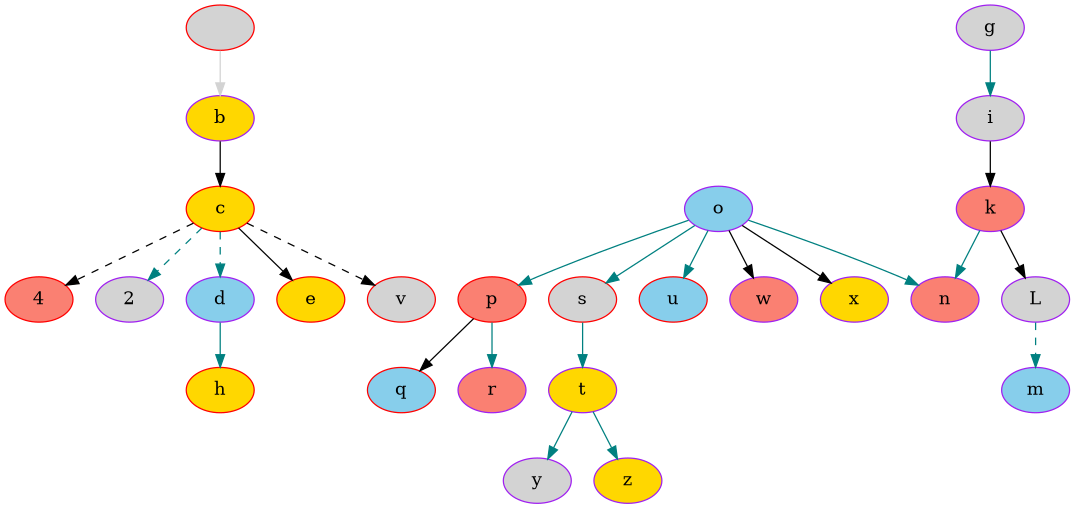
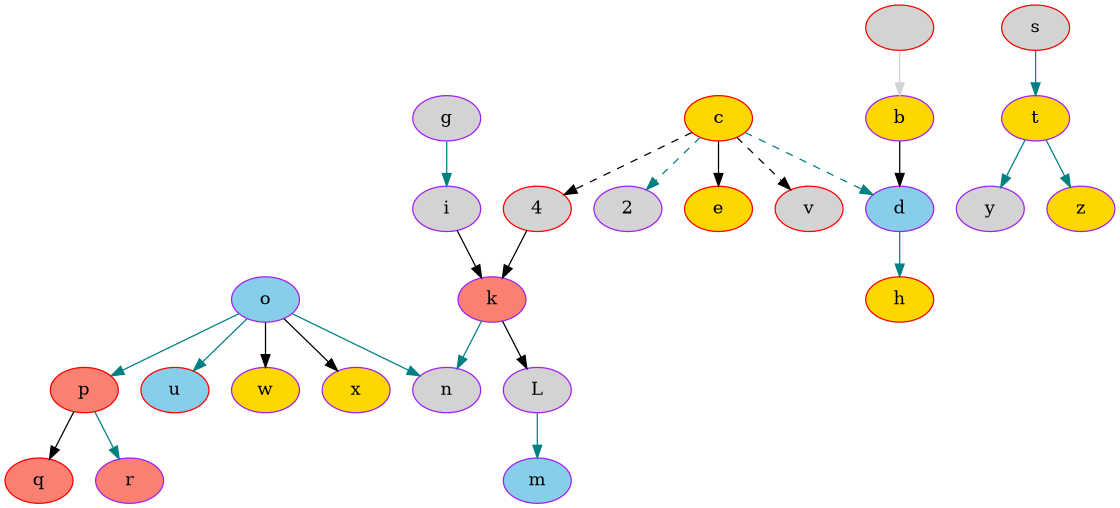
edge "b" -> "c": now "b" -> "d"
edge "4" -> "k": added
edge "o" -> "s": removed
node "4": fillcolor salmon -> lightgrey
node "w": fillcolor salmon -> gold
node "n": fillcolor salmon -> lightgrey
edge "L" -> "m": style dashed -> solid
node "q": fillcolor skyblue -> salmon
